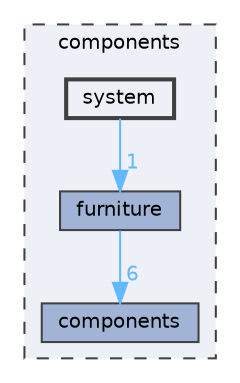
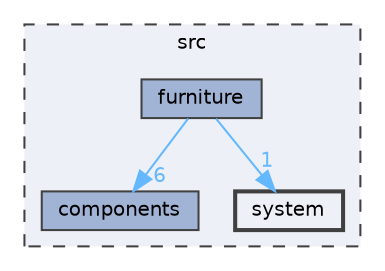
cluster "components": label "components" -> "src"
edge "system" -> "furniture": reversed
